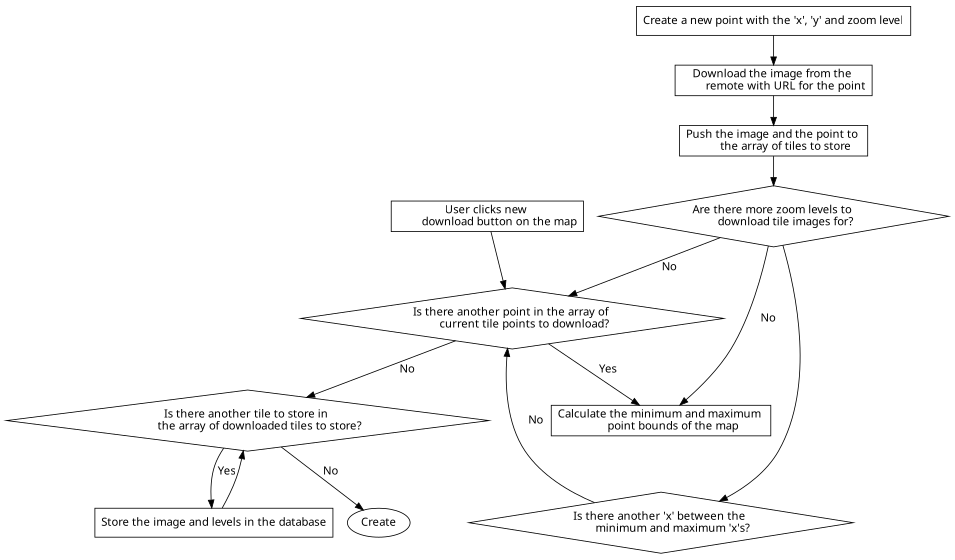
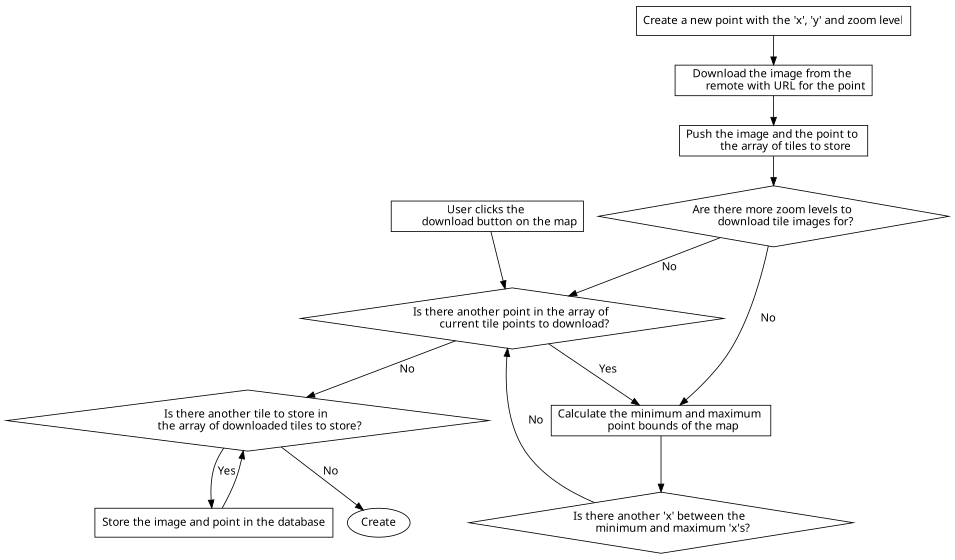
node "User clicks new download button on the map": label "User clicks new download button on the map" -> "User clicks the download button on the map"
edge "Are there more zoom levels to download tile images for?" -> "Is there another 'x' between the minimum and maximum 'x's?": now "Calculate the minimum and maximum point bounds of the map" -> "Is there another 'x' between the minimum and maximum 'x's?"
node "Store the image and levels in the database": label "Store the image and levels in the database" -> "Store the image and point in the database"
